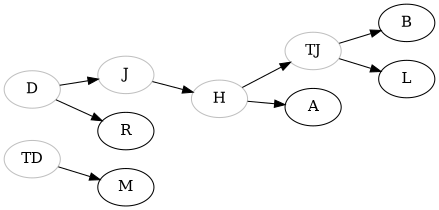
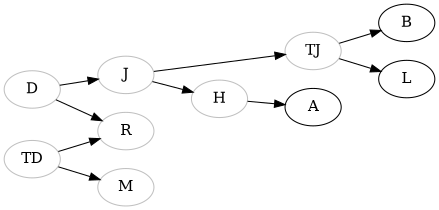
edge "H" -> "TJ": now "J" -> "TJ"
node "R": color black -> grey
edge "TD" -> "R": added
node "M": color black -> grey
